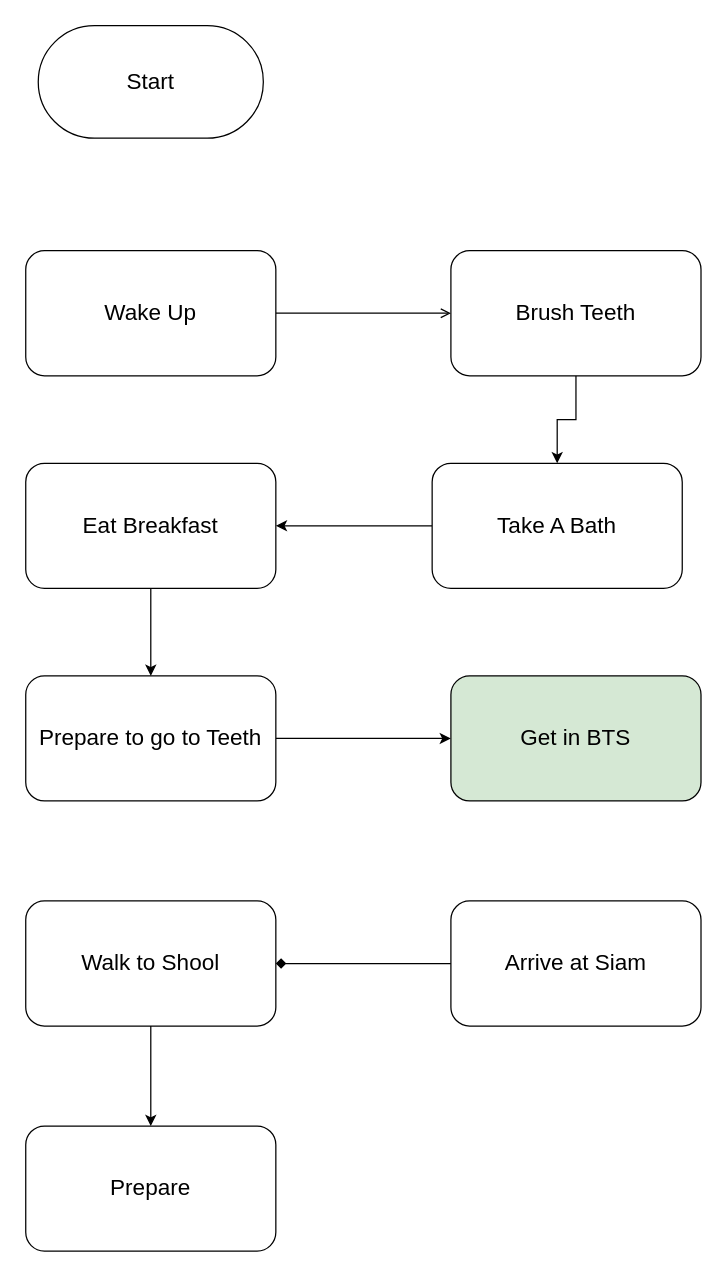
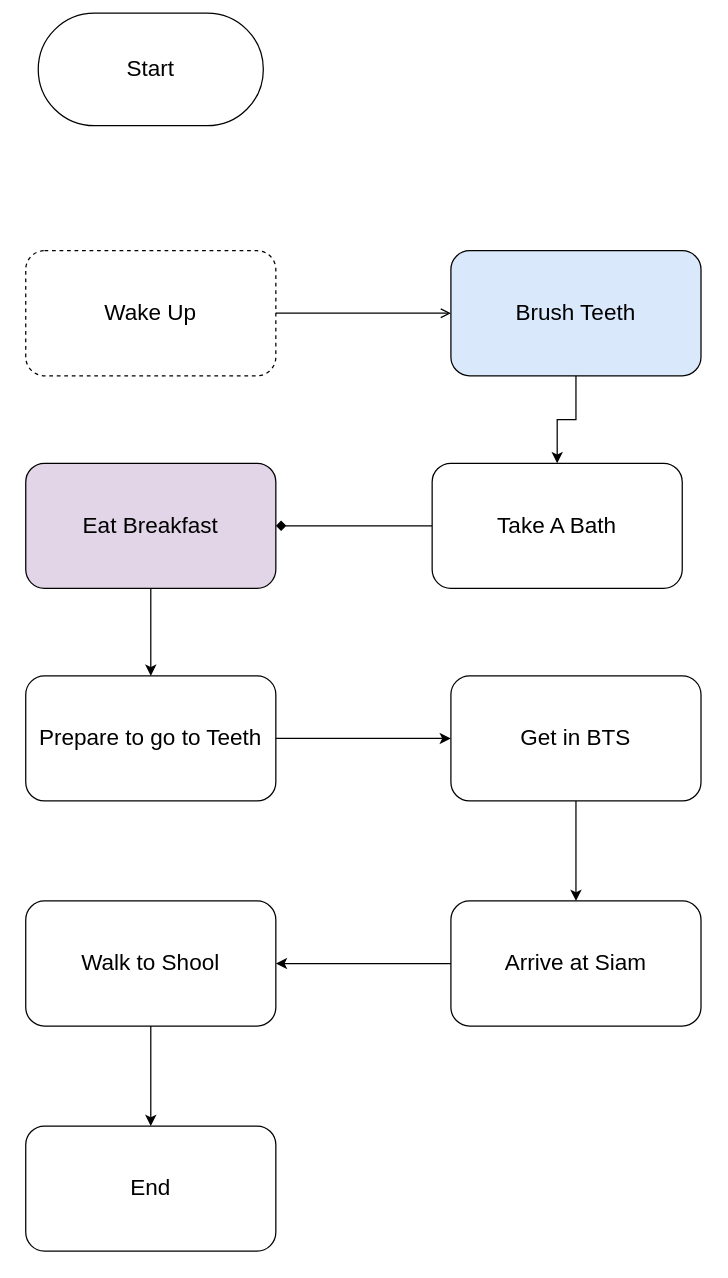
node "Start": moved (151, 82) -> (151, 69)
node "Wake Up": style solid -> dashed
node "Brush Teeth": fillcolor #ffffff -> #dae8fc
node "Eat Breakfast": fillcolor #ffffff -> #e1d5e7
edge "Take A Bath" -> "Eat Breakfast": arrowhead classic -> diamond
node "Get in BTS": fillcolor #d5e8d4 -> #ffffff
edge "Get in BTS" -> "Arrive at Siam": added
edge "Arrive at Siam" -> "Walk to Shool": arrowhead diamond -> classic
node "Prepare": label "Prepare" -> "End"
